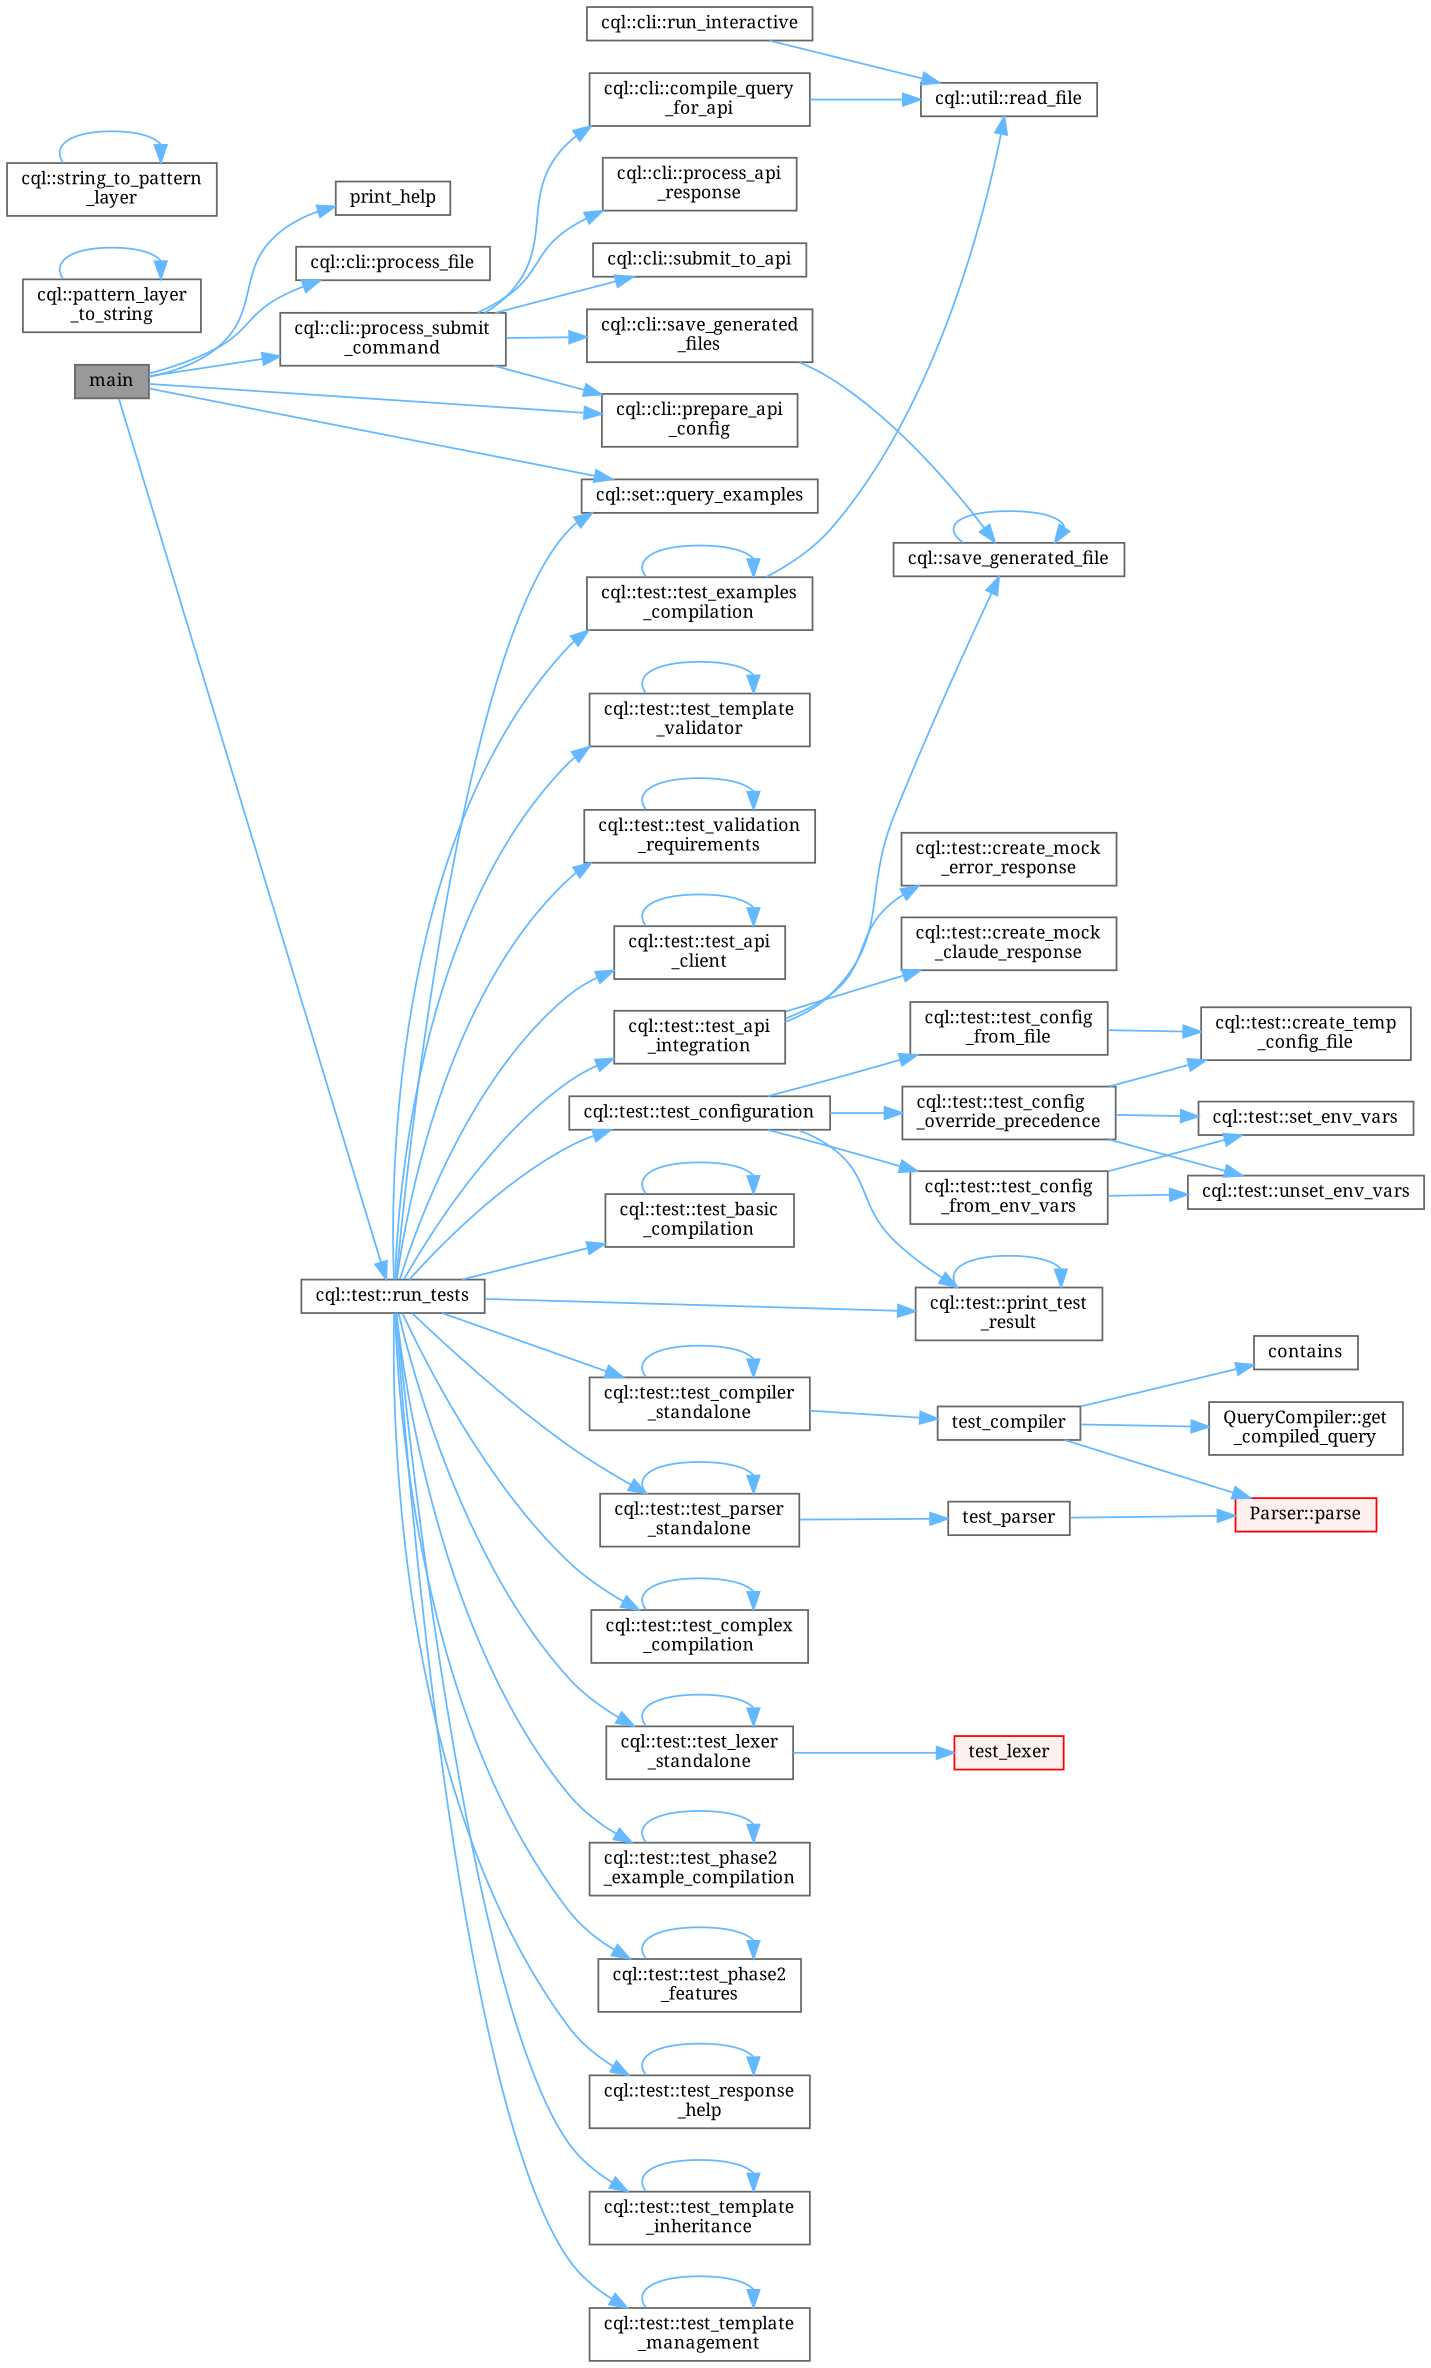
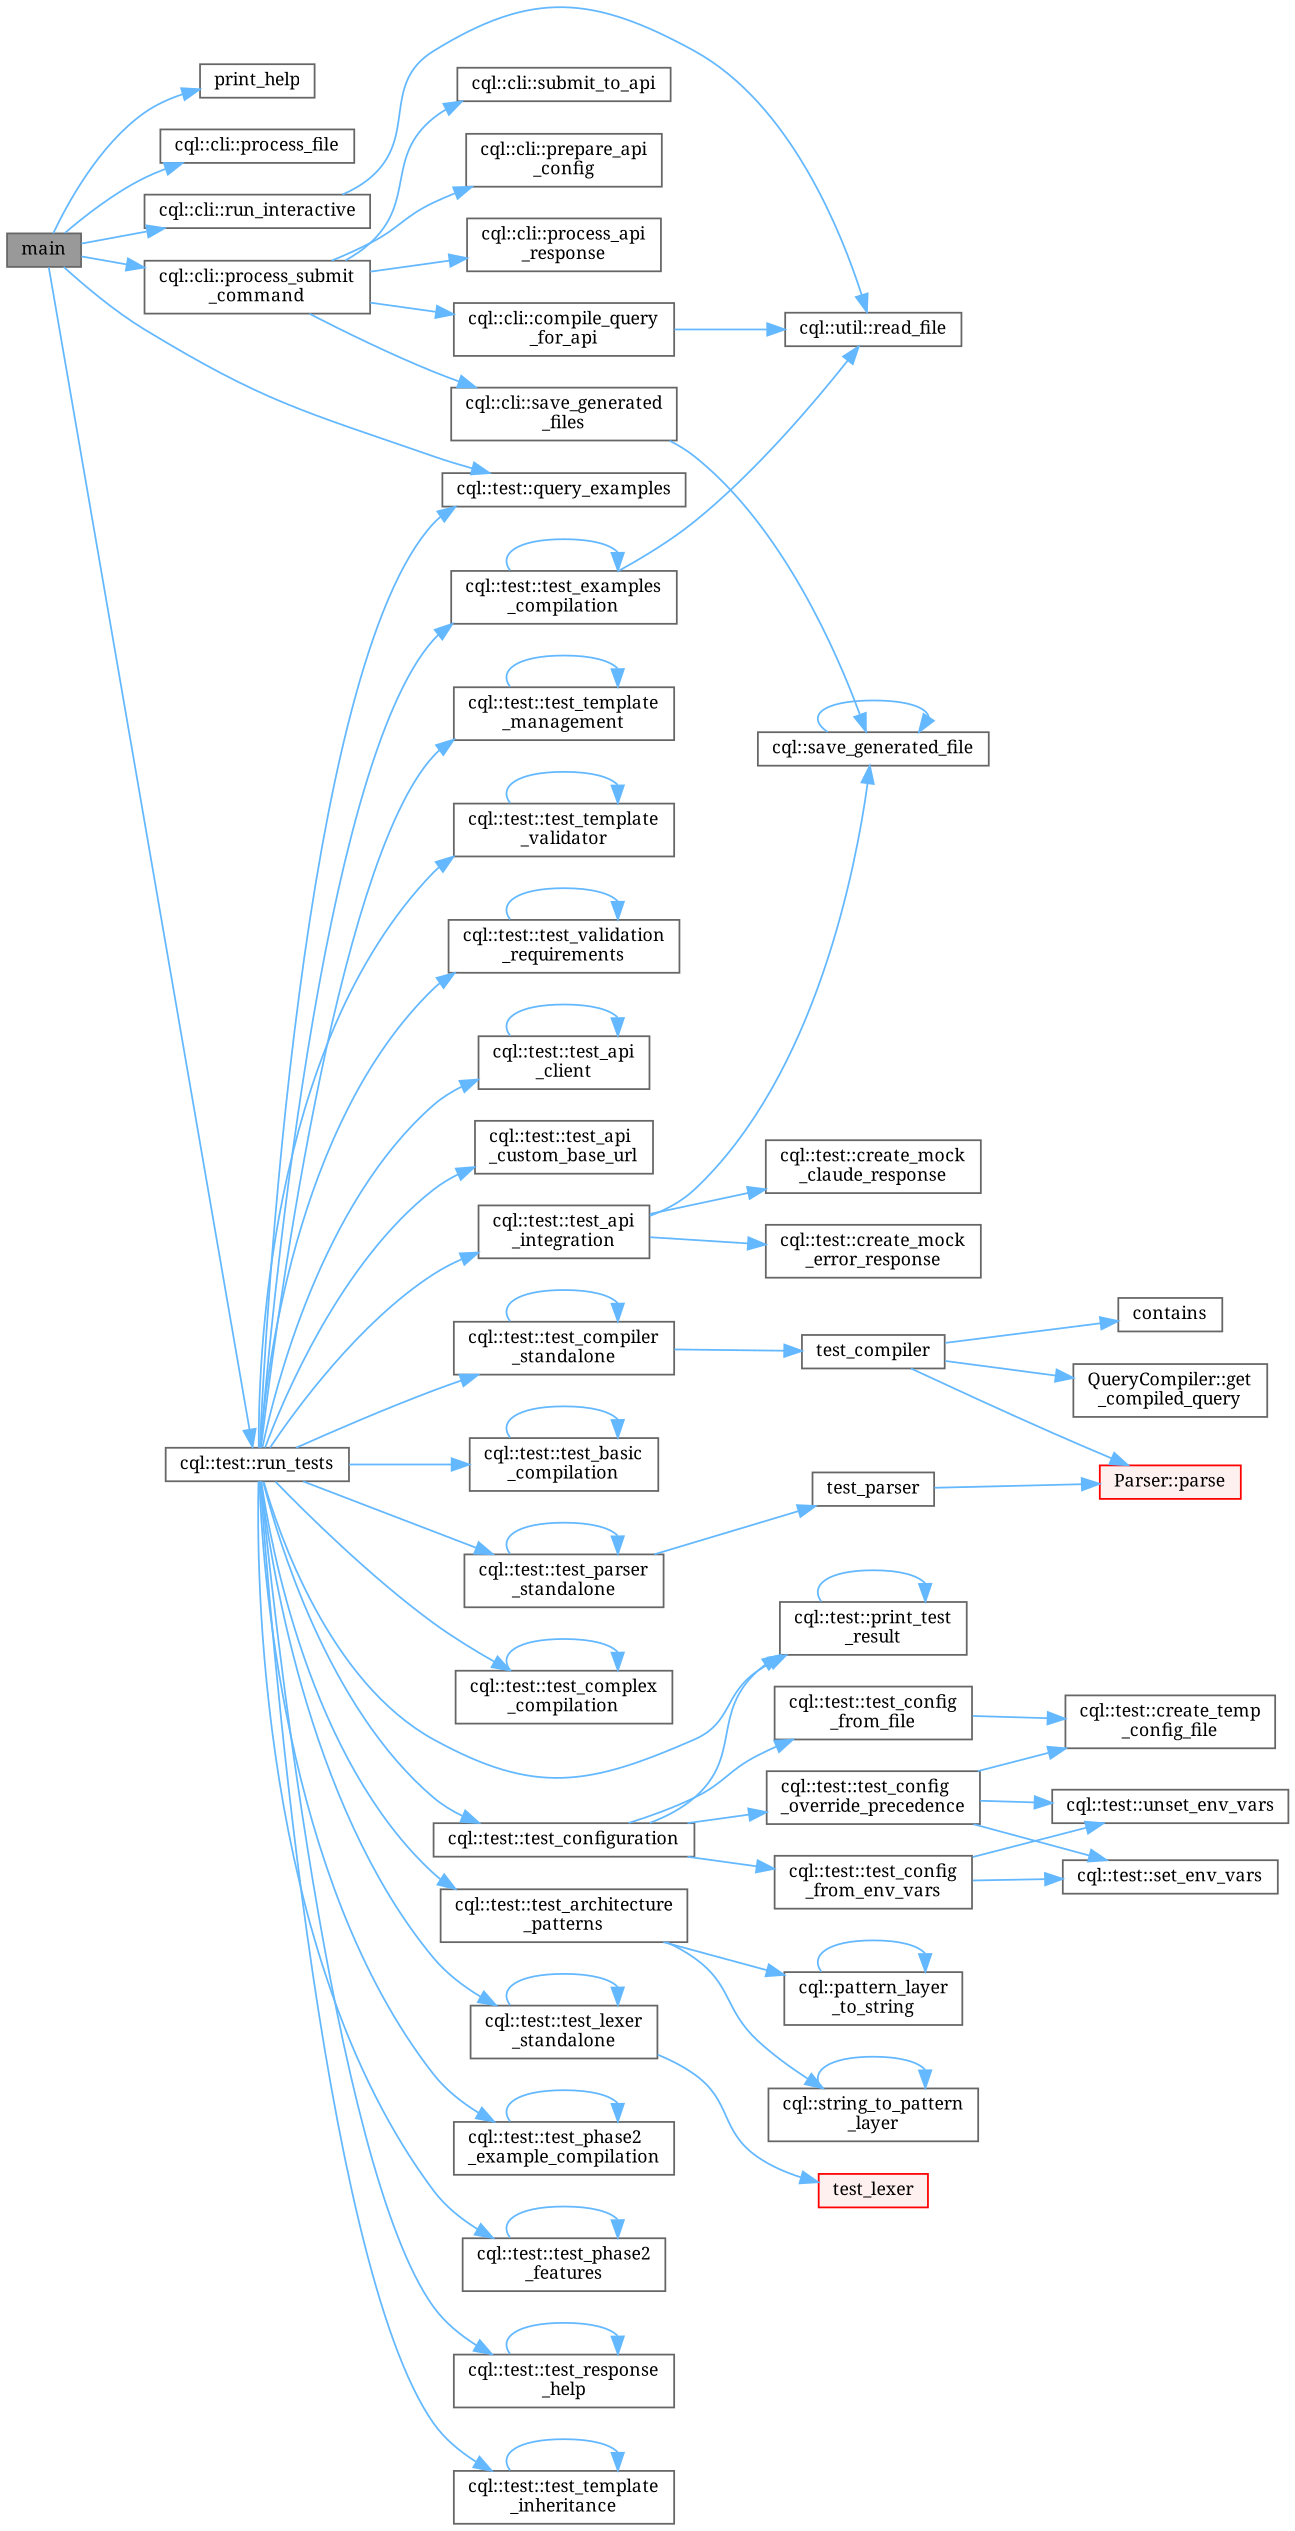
edge "main" -> "cql::cli::prepare_api _config": now "main" -> "cql::cli::run_interactive"
node "cql::set::query_examples": label "cql::set::query_examples" -> "cql::test::query_examples"
node "cql::test::test_api _custom_base_url": added
node "cql::test::test_architecture _patterns": added
